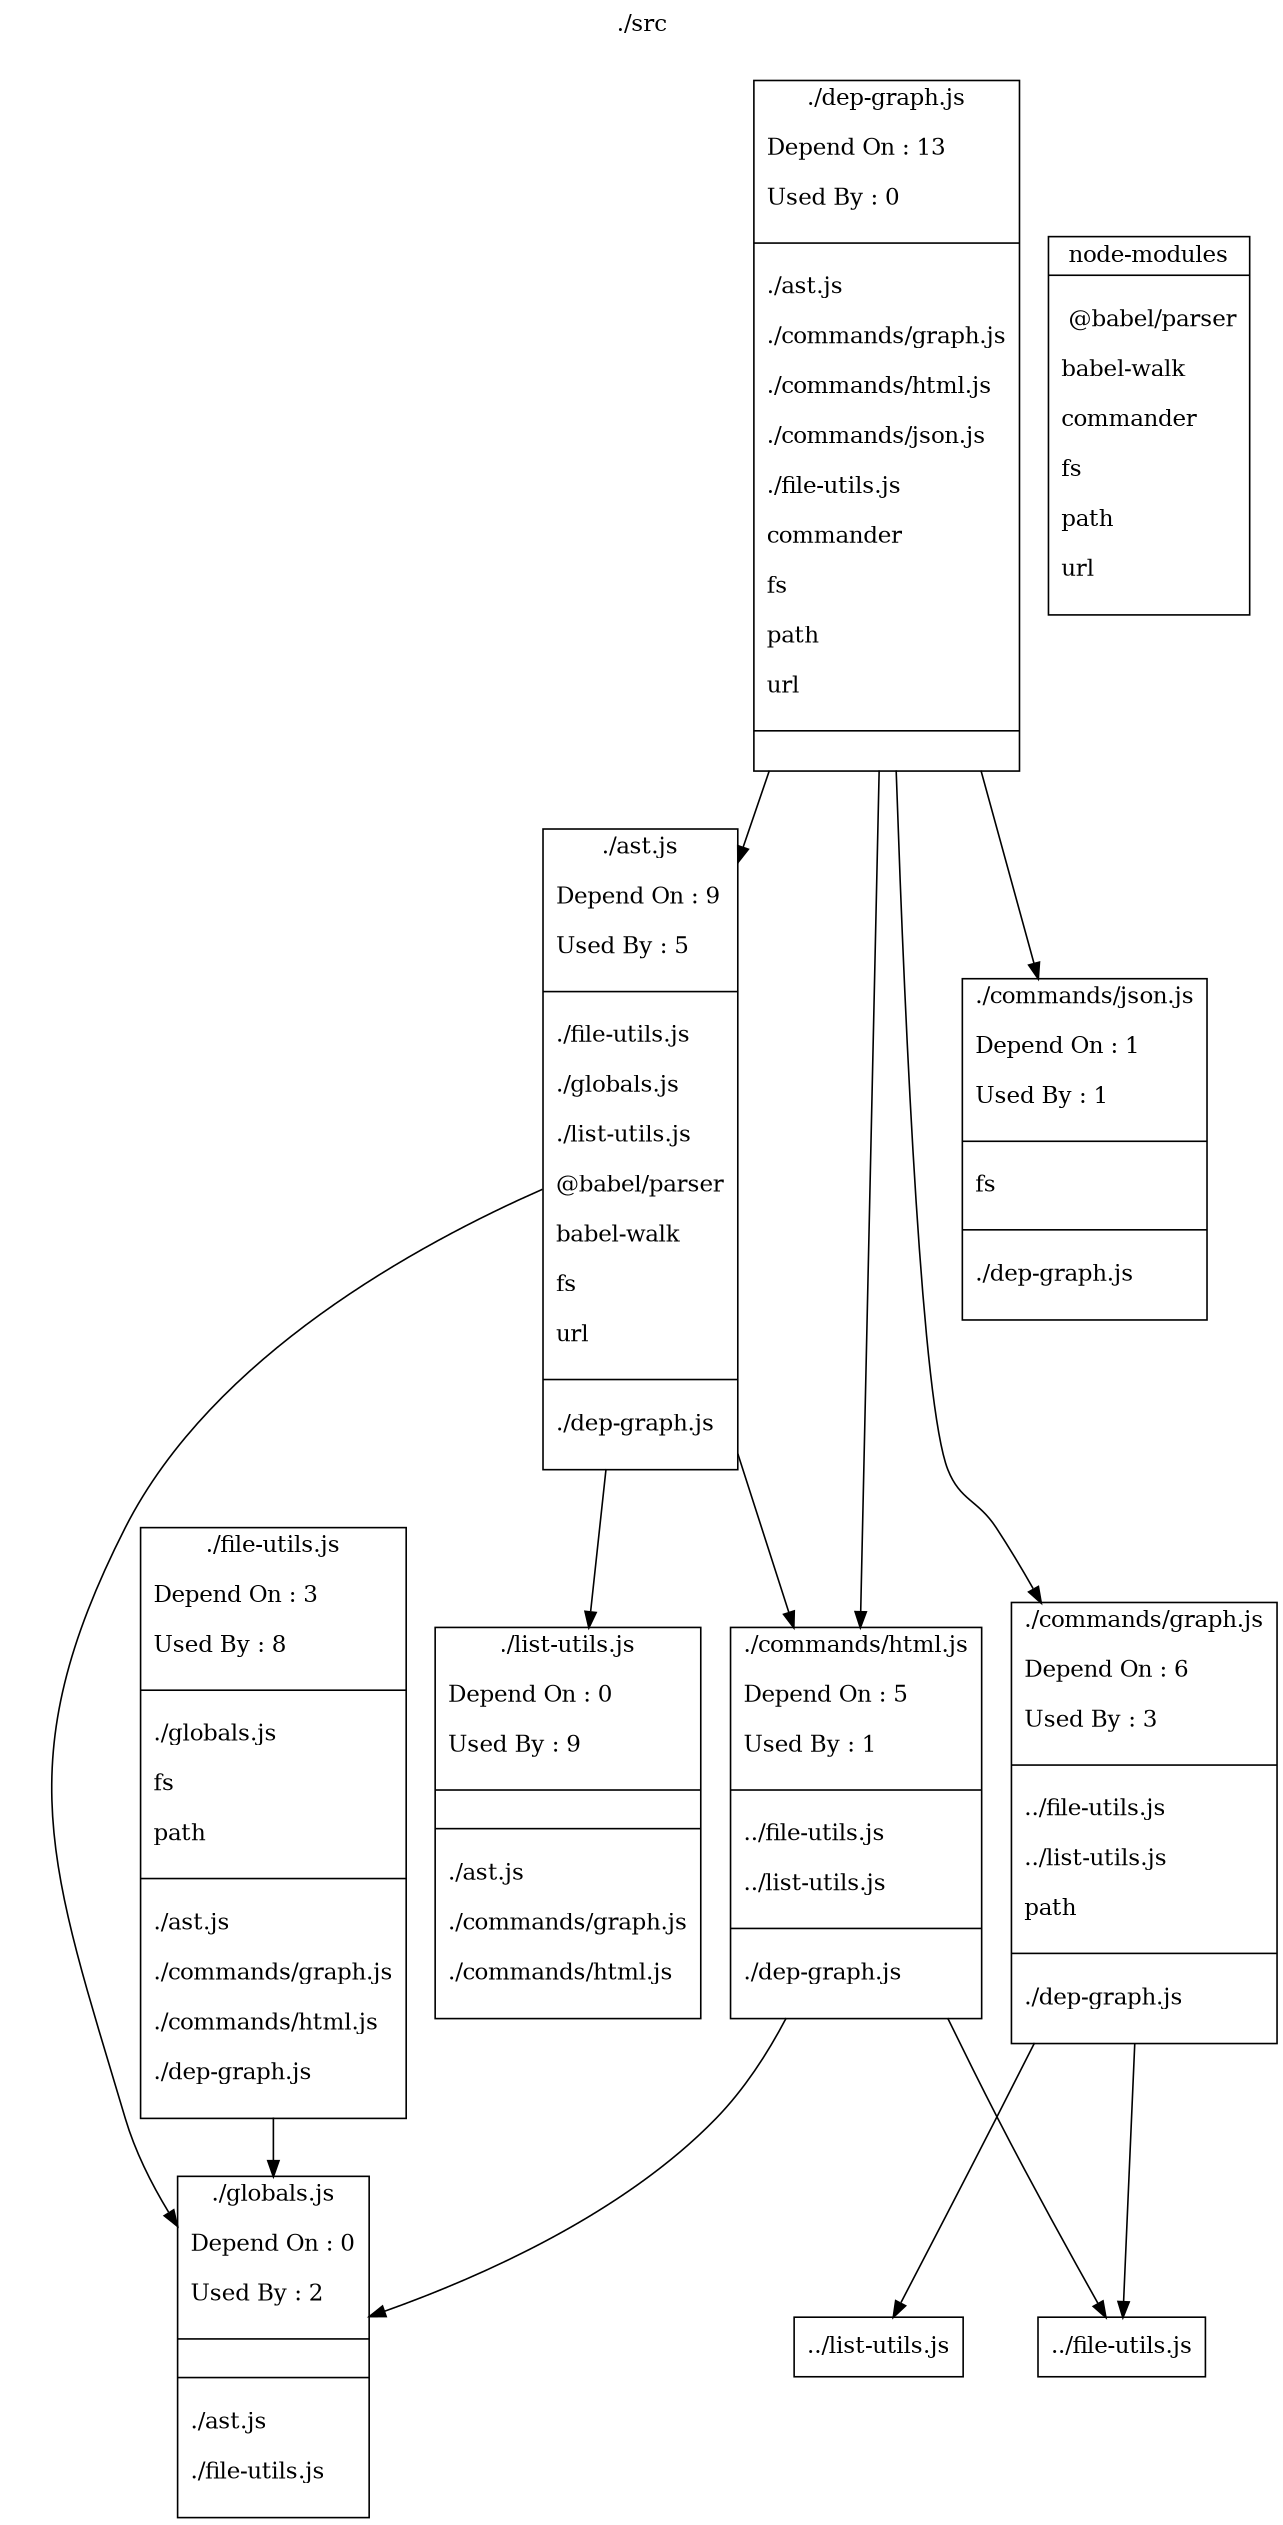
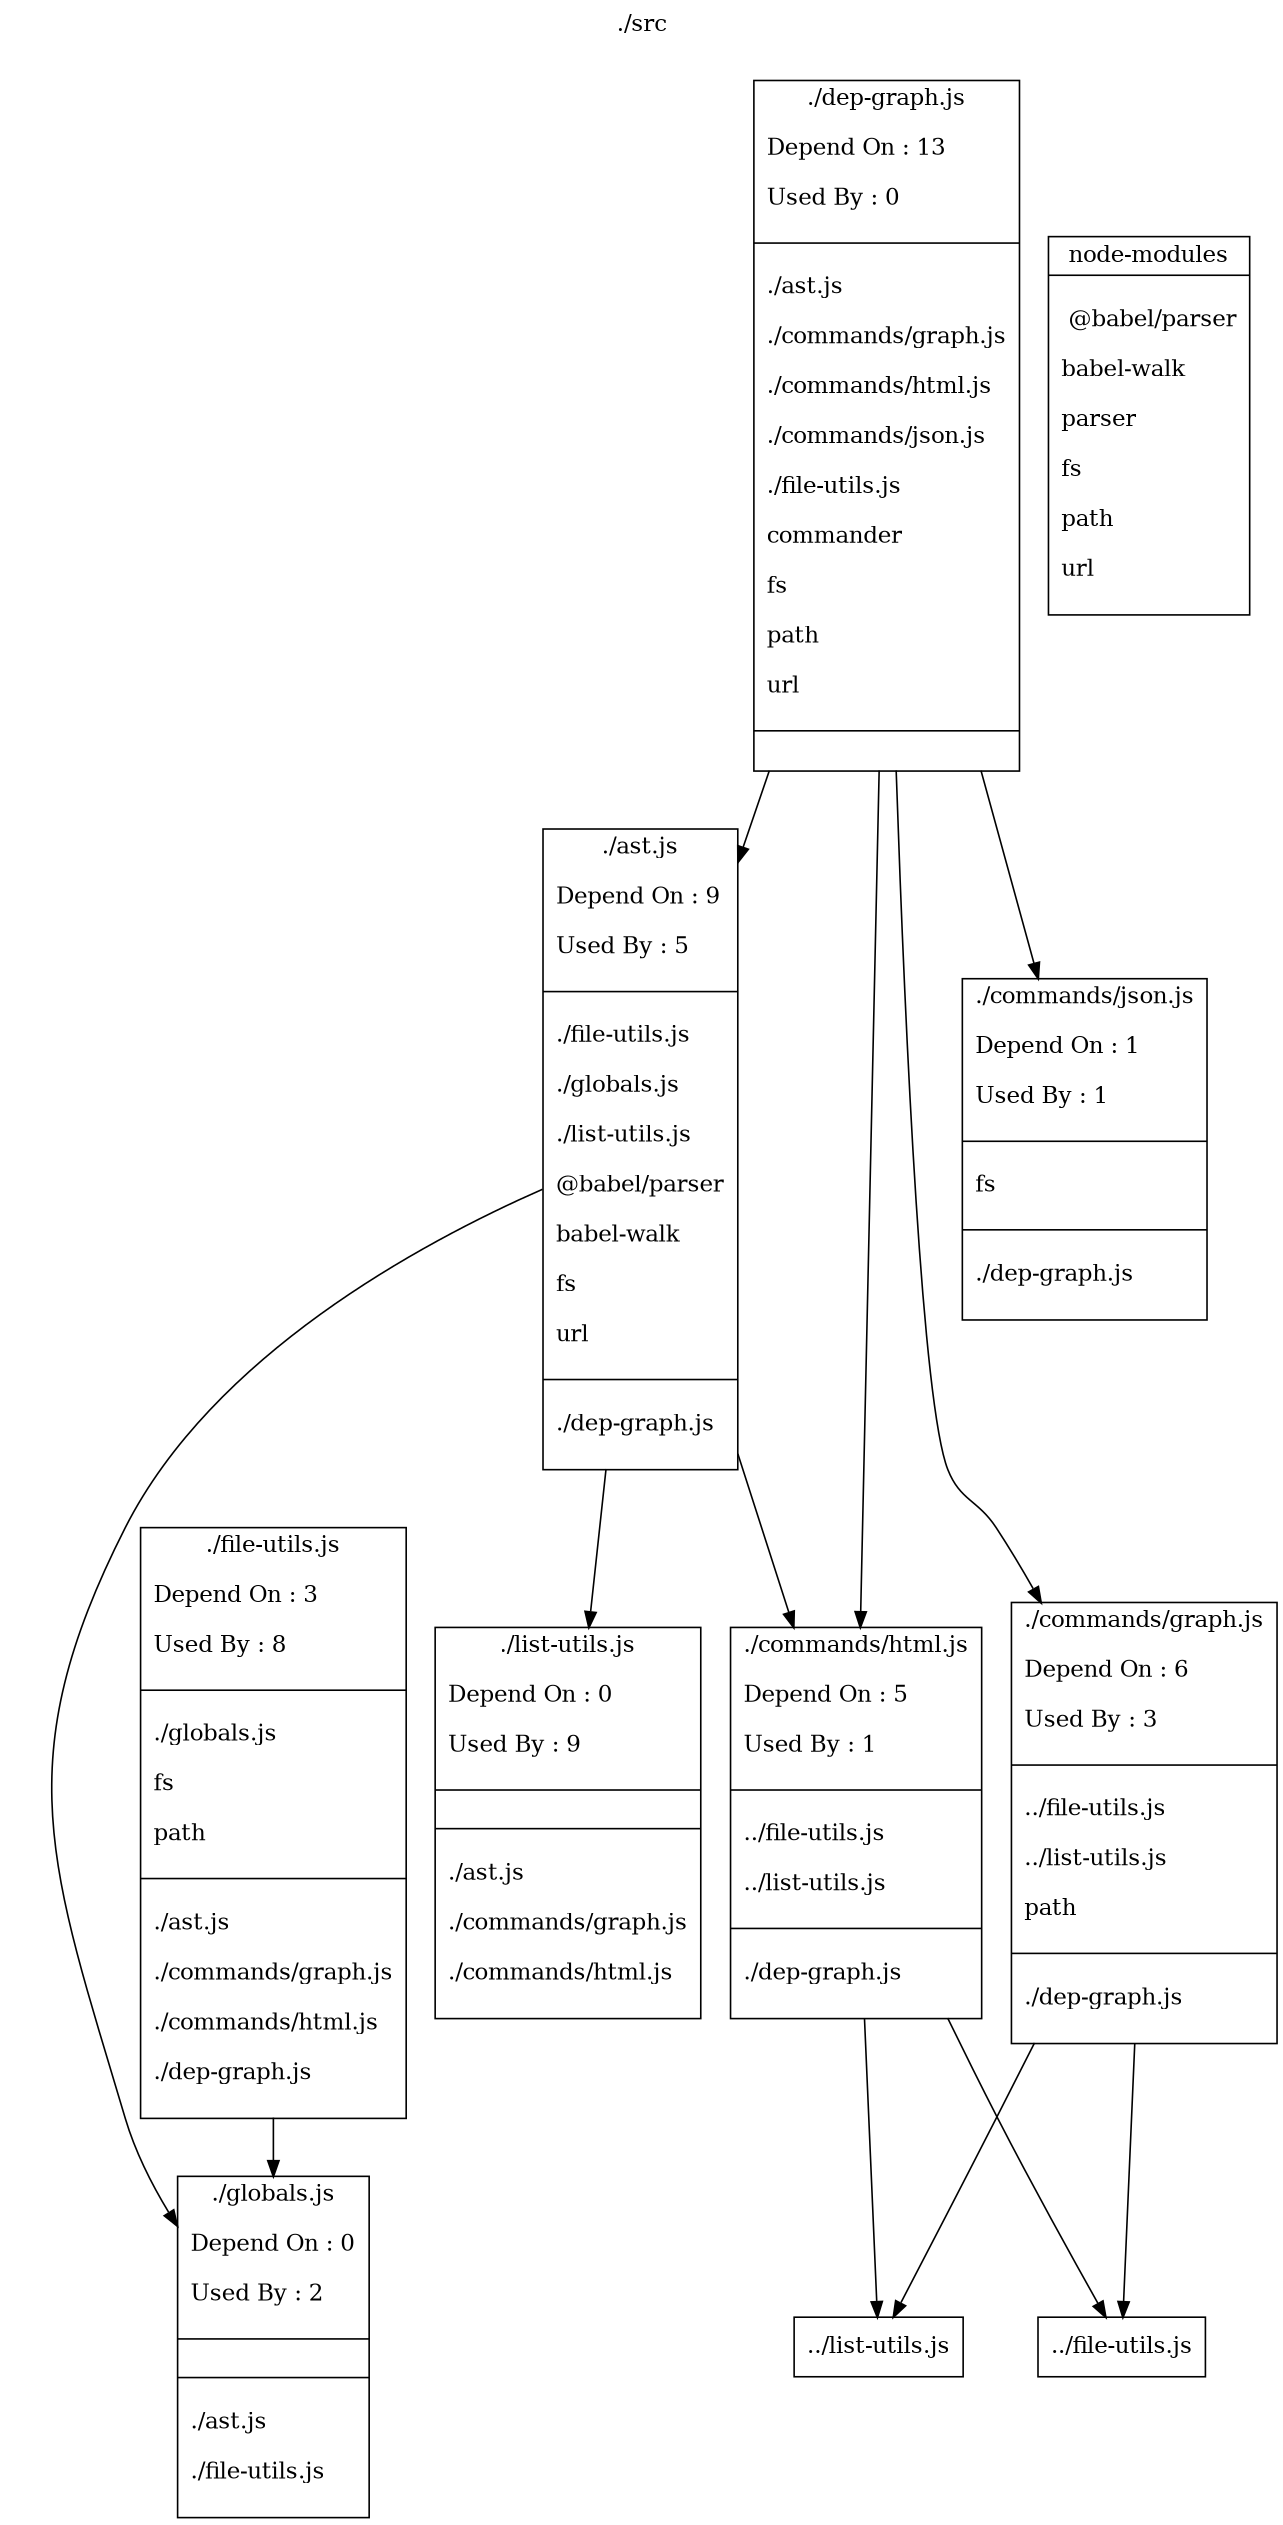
node "node-modules": text "commander" -> "parser"
edge "./commands/html.js" -> "./globals.js": now "./commands/html.js" -> "../list-utils.js"
